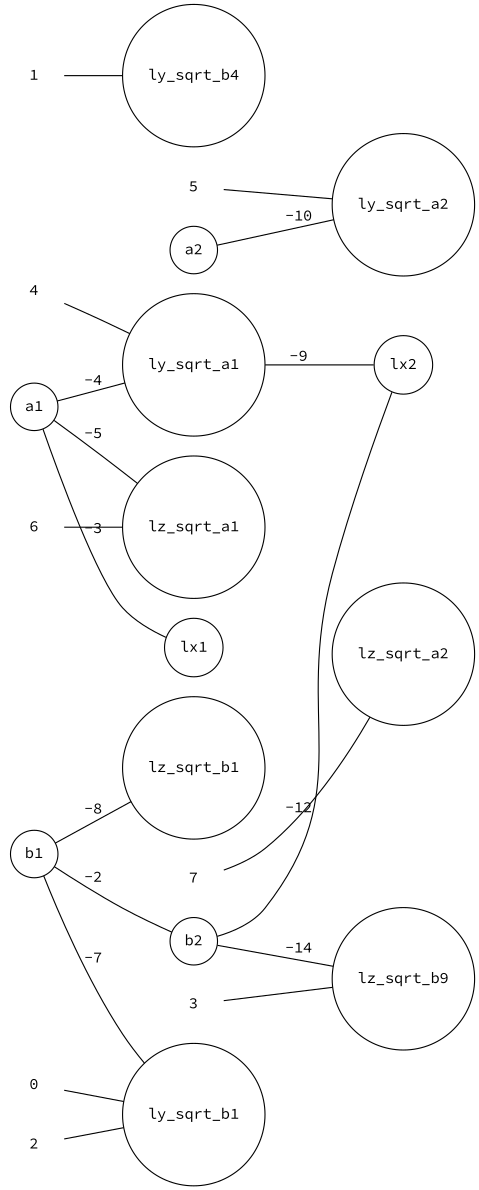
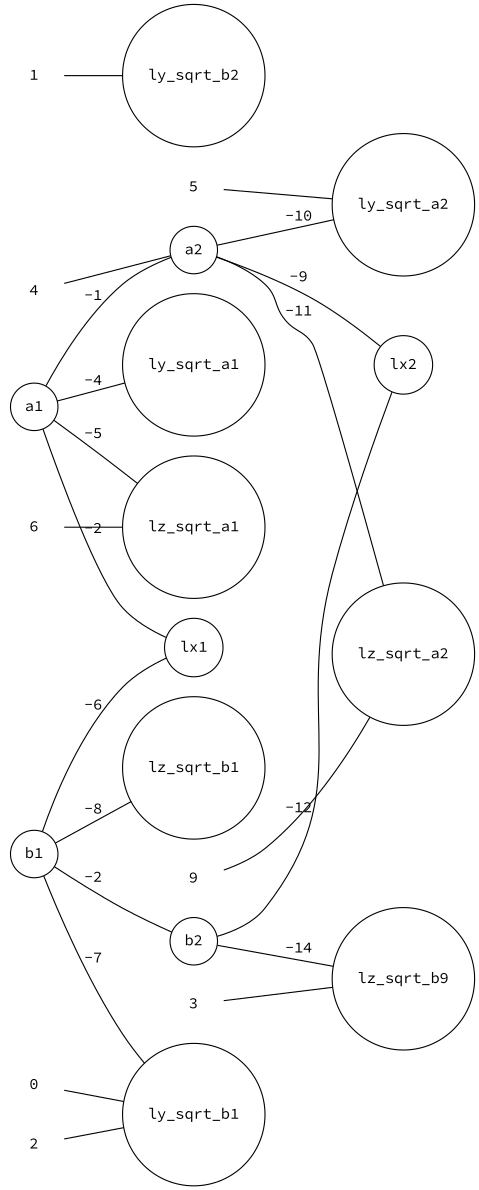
node "ly_sqrt_b4": label "ly_sqrt_b4" -> "ly_sqrt_b2"
edge "a2" -- "a1": added, label "-1"
edge "4" -- "ly_sqrt_a1": now "4" -- "a2"
edge "ly_sqrt_a1" -- "lx2": now "a2" -- "lx2"
edge "a2" -- "lz_sqrt_a2": added, label "-11"
edge "a1" -- "lx1": label "-3" -> "-2"
edge "lx1" -- "b1": added, label "-6"
node "7": label "7" -> "9"
